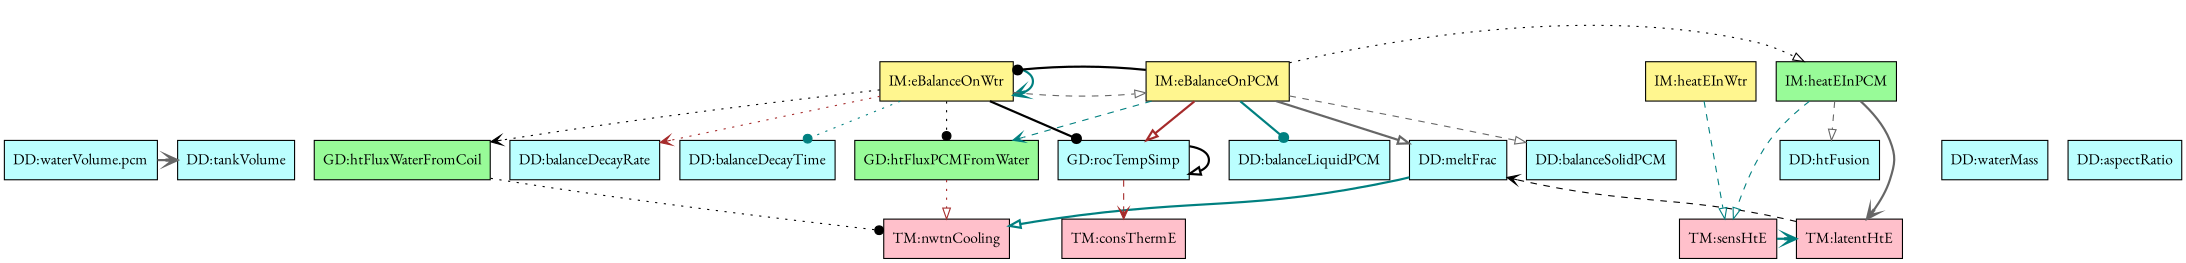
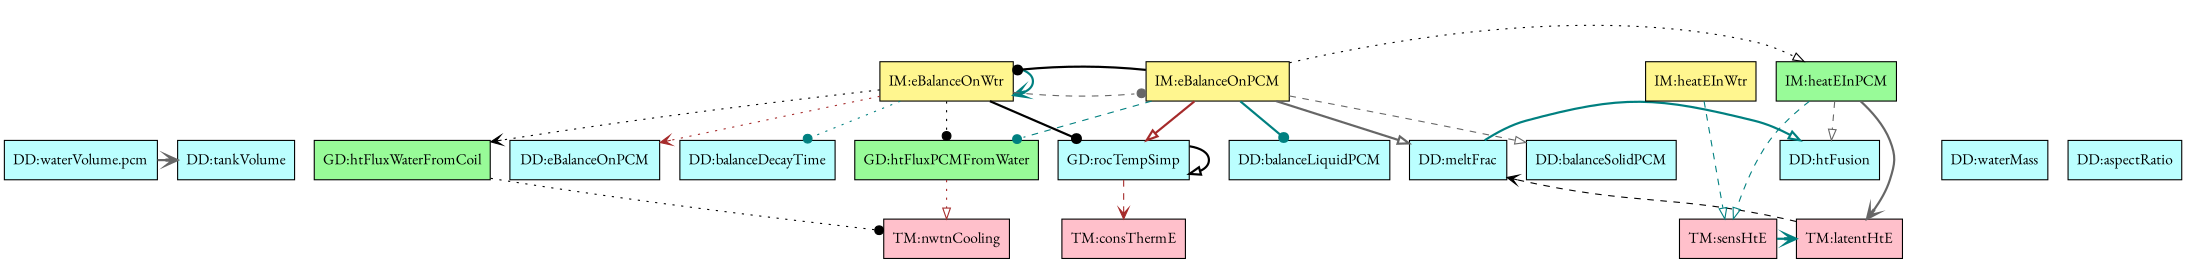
edge "IM:eBalanceOnWtr" -> "IM:eBalanceOnPCM": arrowhead onormal -> dot
edge "IM:eBalanceOnPCM" -> "GD:htFluxPCMFromWater": arrowhead vee -> dot
node "DD:balanceDecayRate": label "DD:balanceDecayRate" -> "DD:eBalanceOnPCM"
edge "DD:meltFrac" -> "TM:nwtnCooling": now "DD:meltFrac" -> "DD:htFusion"
